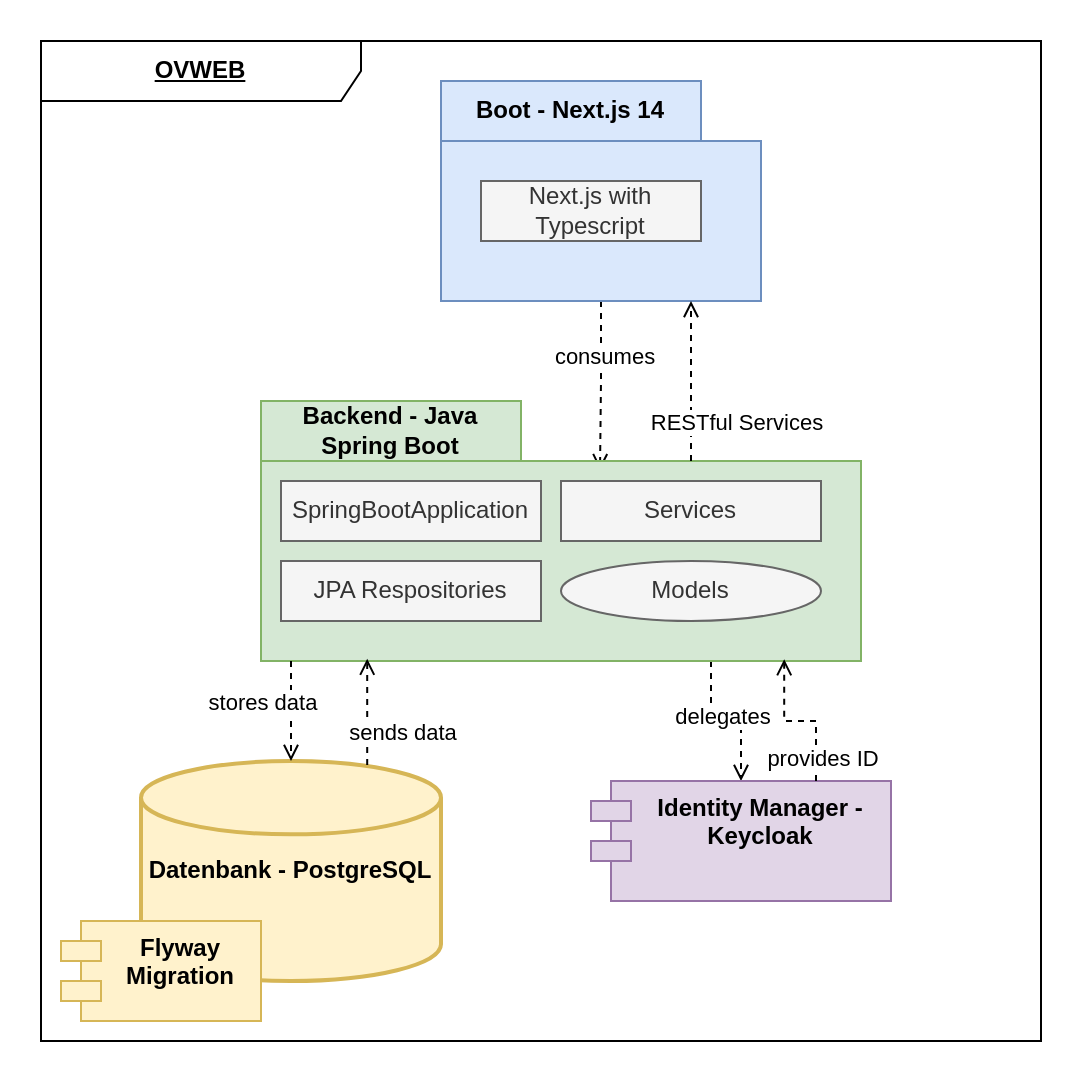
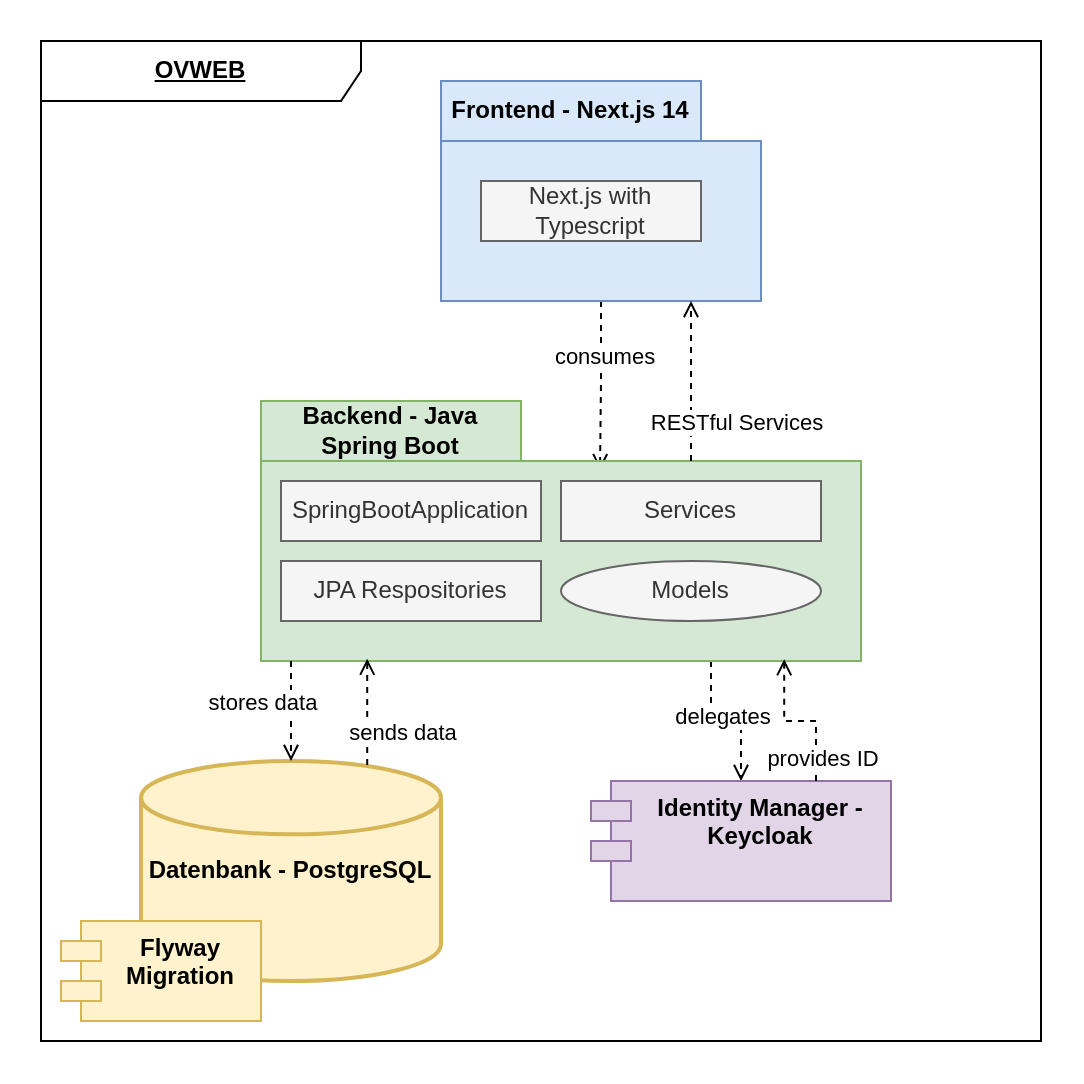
node "Boot - Next.js 14": label "Boot - Next.js 14" -> "Frontend - Next.js 14"
